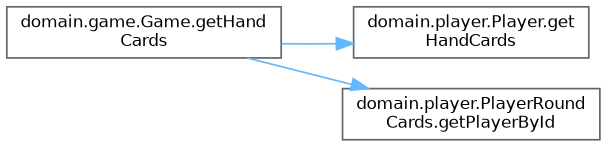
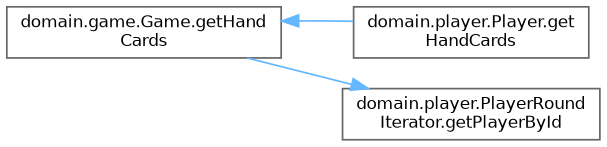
edge "domain.game.Game.getHand Cards" -> "domain.player.Player.get HandCards": reversed
node "domain.player.PlayerRound Cards.getPlayerById": label "domain.player.PlayerRound Cards.getPlayerById" -> "domain.player.PlayerRound Iterator.getPlayerById"
